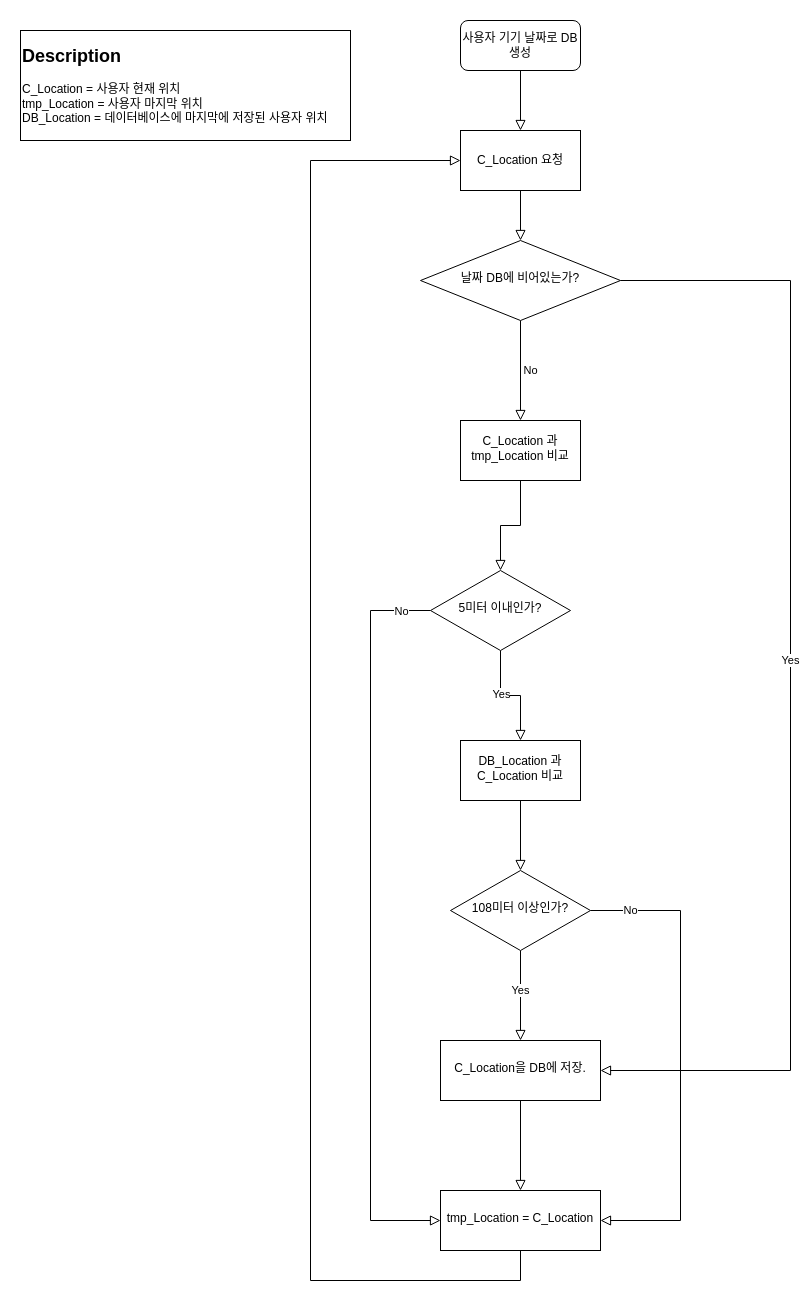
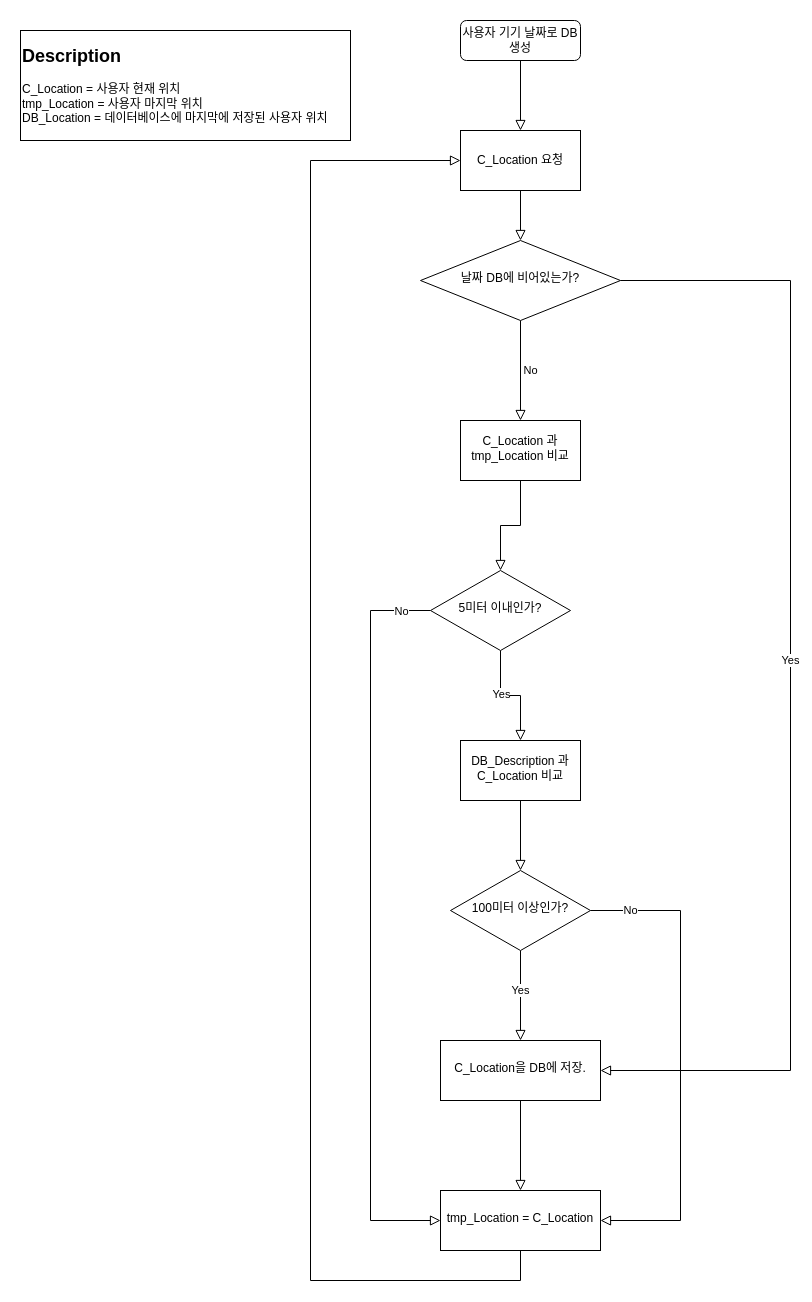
node "사용자 기기 날짜로 DB 생성": size 120x50 -> 120x40
node "DB_Location 과 C_Location 비교": label "DB_Location 과 C_Location 비교" -> "DB_Description 과 C_Location 비교"
node "108미터 이상인가?": label "108미터 이상인가?" -> "100미터 이상인가?"
